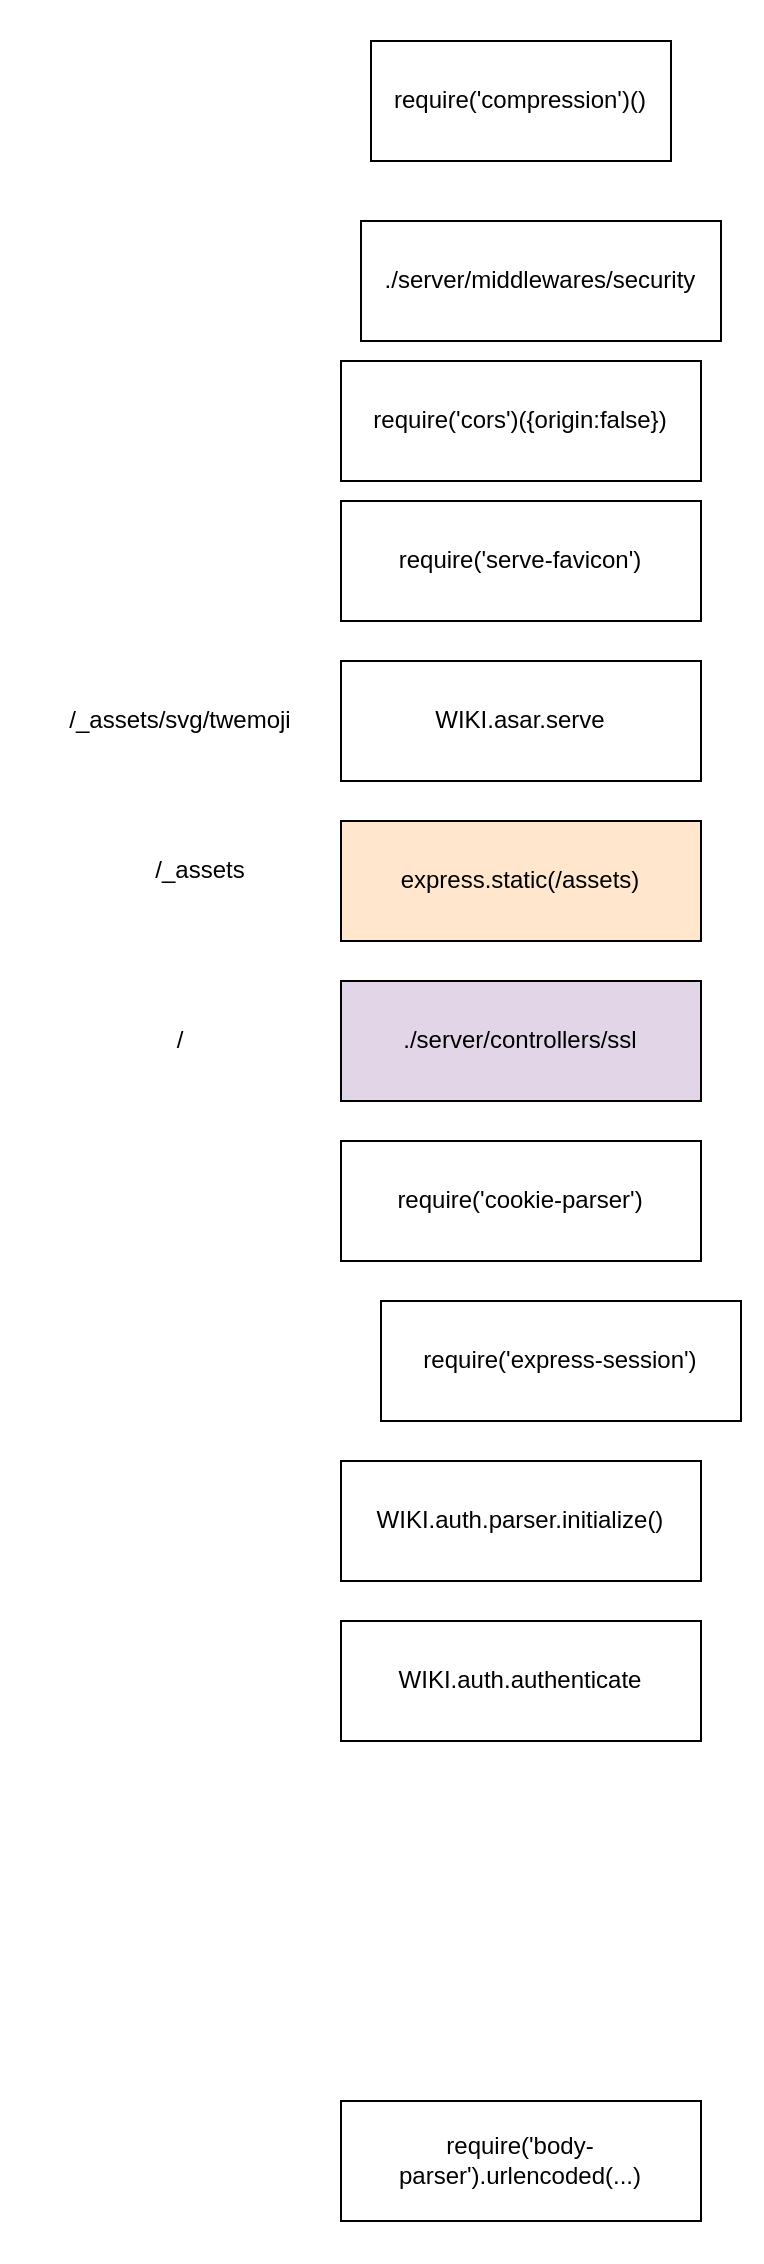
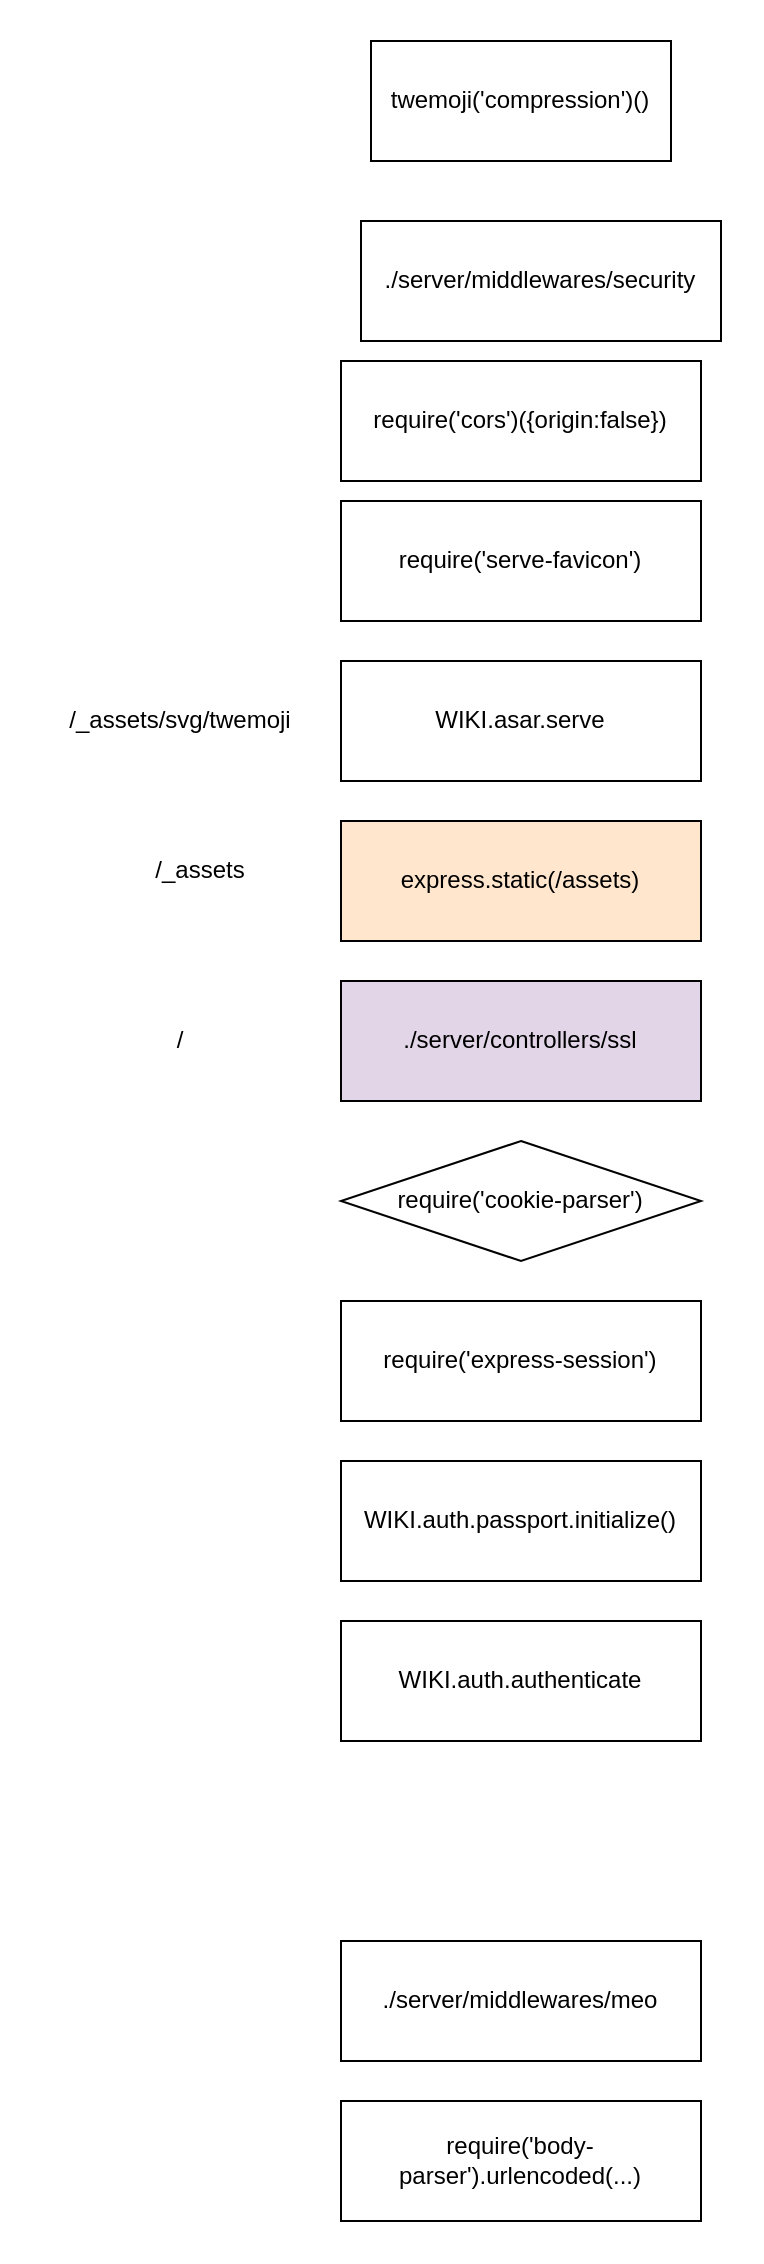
node "require('compression')()": label "require('compression')()" -> "twemoji('compression')()"
node "require('cookie-parser')": shape rectangle -> diamond
node "require('express-session')": moved (561, 1361) -> (521, 1361)
node "WIKI.auth.parser.initialize()": label "WIKI.auth.parser.initialize()" -> "WIKI.auth.passport.initialize()"
node "./server/middlewares/meo": added
